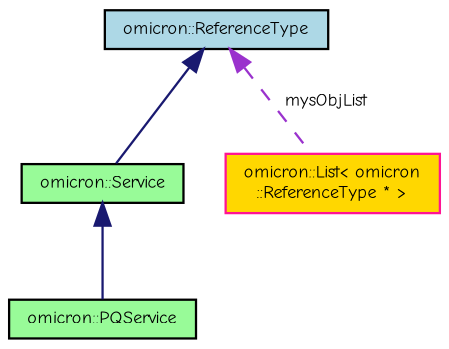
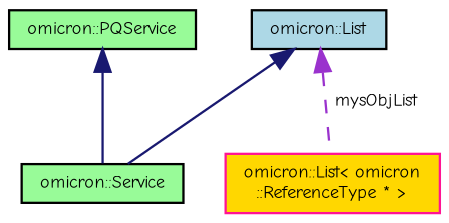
node "omicron::ReferenceType": label "omicron::ReferenceType" -> "omicron::List"
edge "omicron::PQService" -> "omicron::Service": reversed
